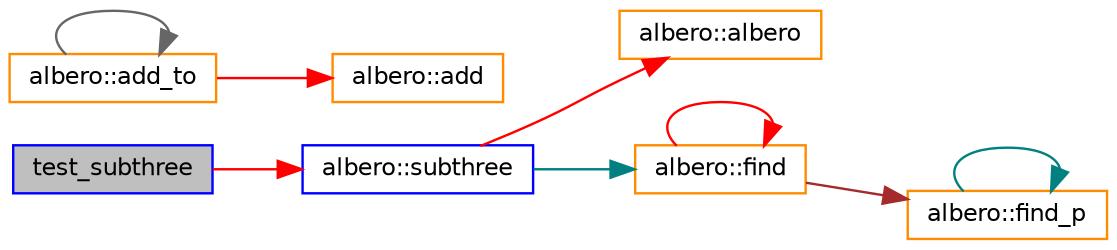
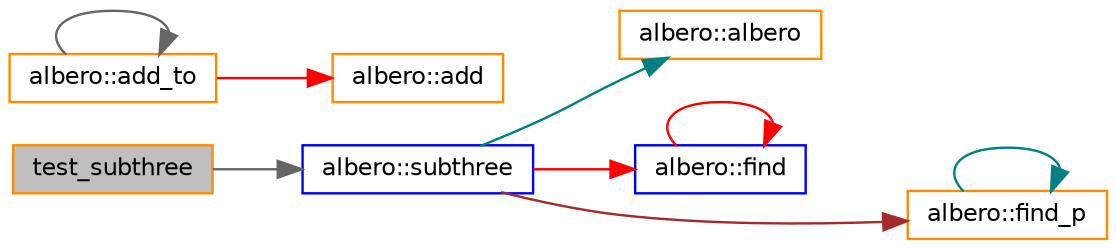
edge "albero::subthree" -> "albero::albero": color red -> teal
node "test_subthree": color blue -> darkorange
edge "test_subthree" -> "albero::subthree": color red -> gray40
edge "albero::subthree" -> "albero::find": color teal -> red
node "albero::find": color darkorange -> blue
edge "albero::find" -> "albero::find_p": now "albero::subthree" -> "albero::find_p"
